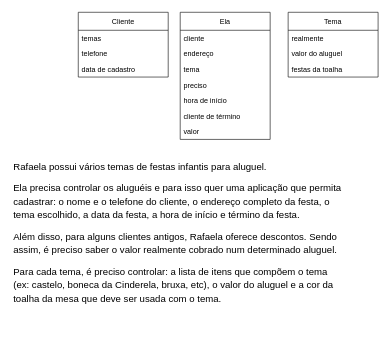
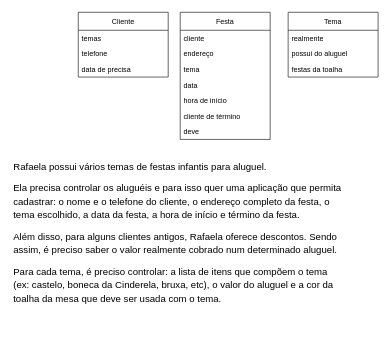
node "Ela": label "Ela" -> "Festa"
node "valor do aluguel": label "valor do aluguel" -> "possui do aluguel"
node "data de cadastro": label "data de cadastro" -> "data de precisa"
node "preciso": label "preciso" -> "data"
node "valor": label "valor" -> "deve"
